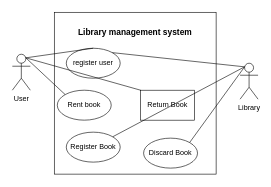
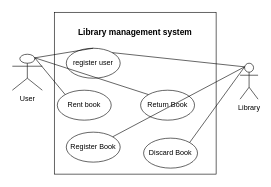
node "User": size 18x36 -> 30x36
node "Return Book": shape rectangle -> ellipse
